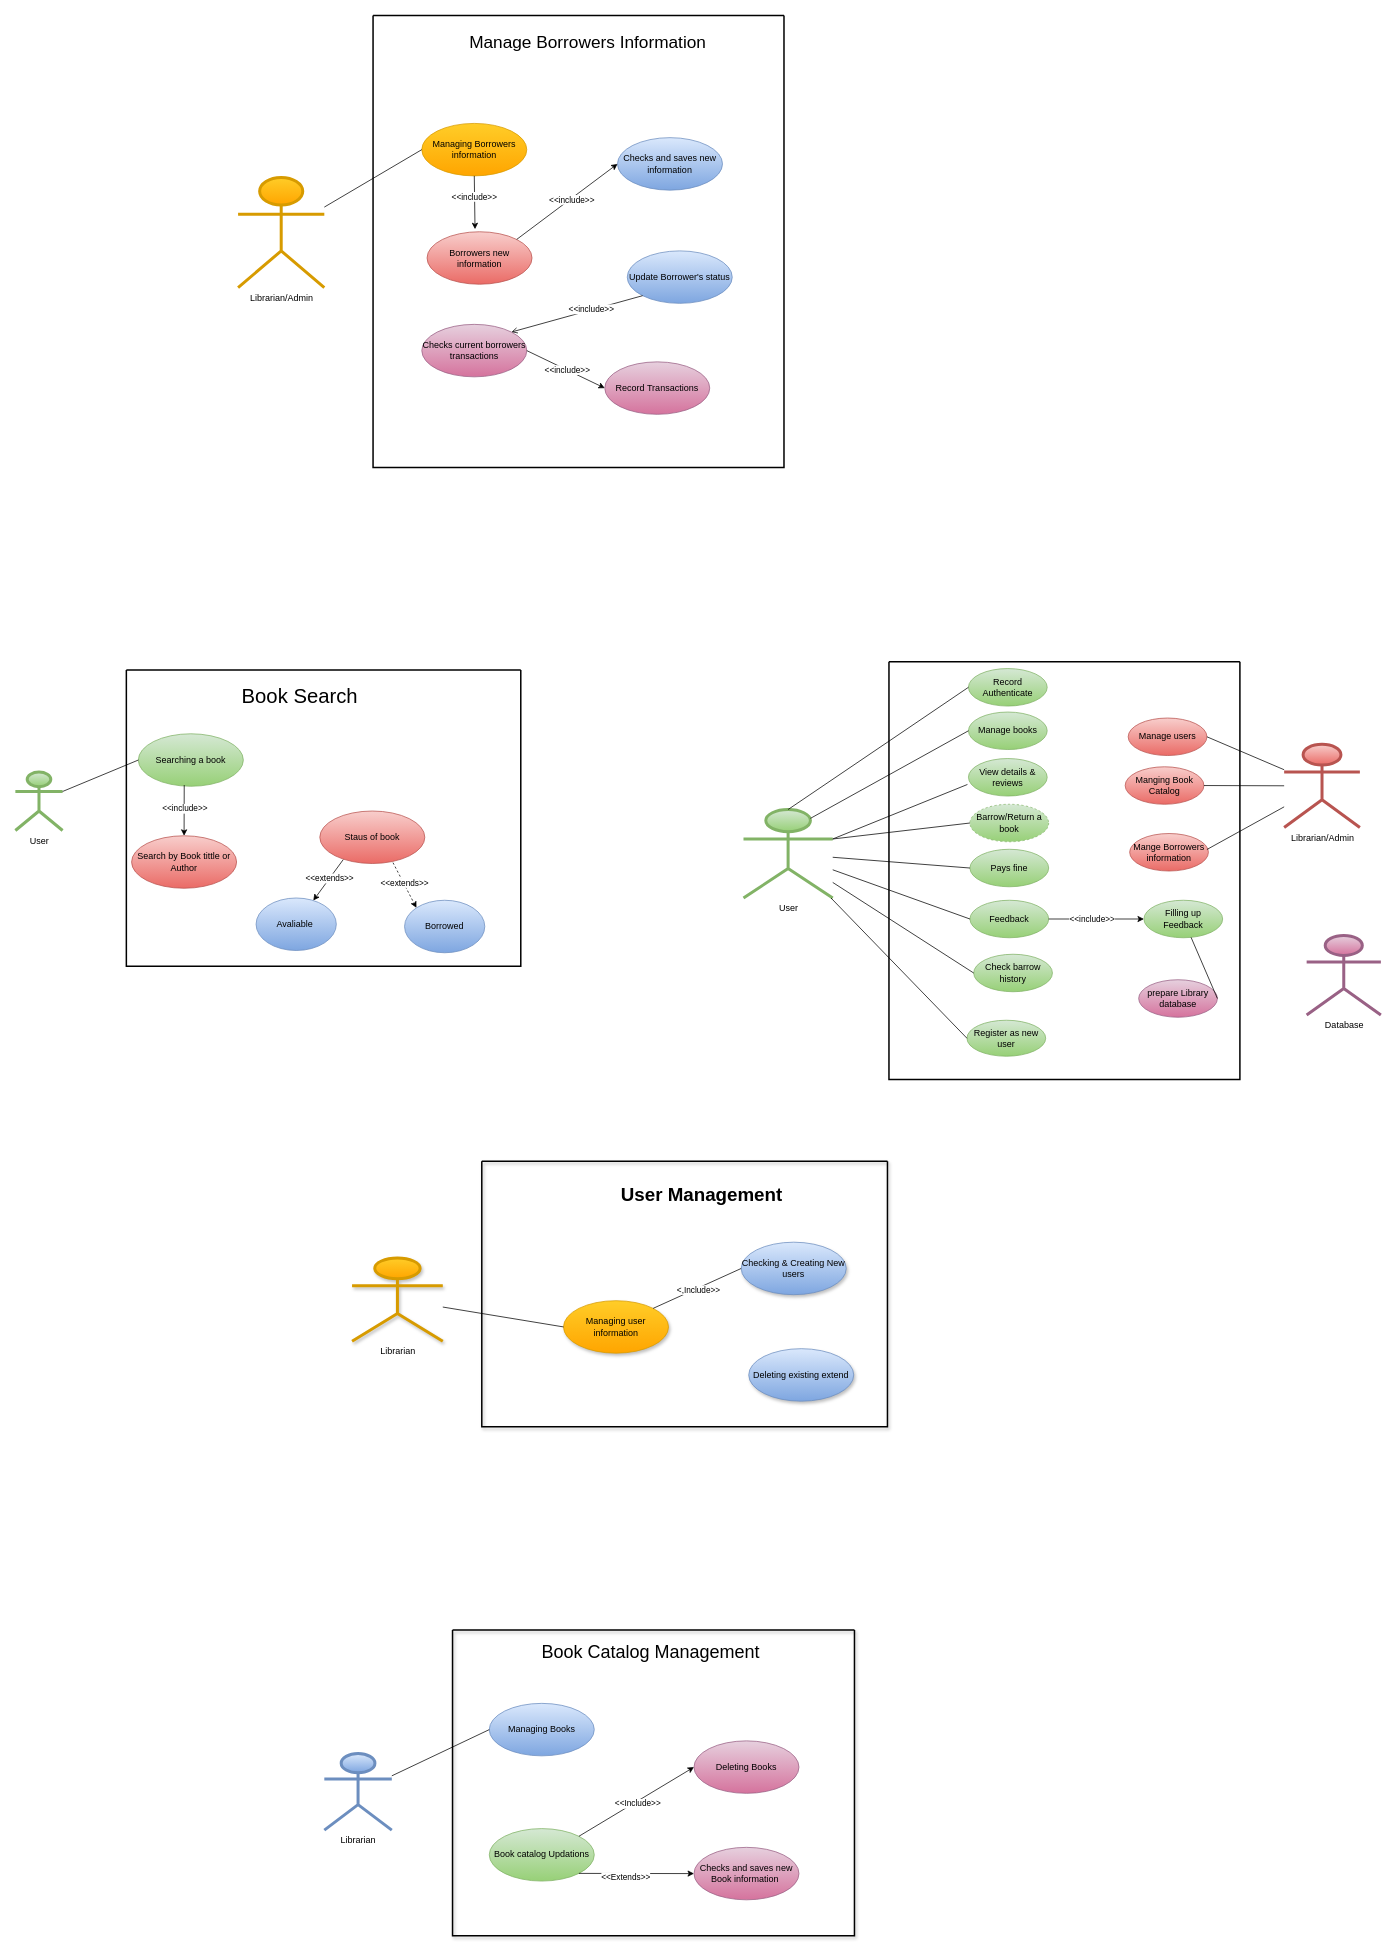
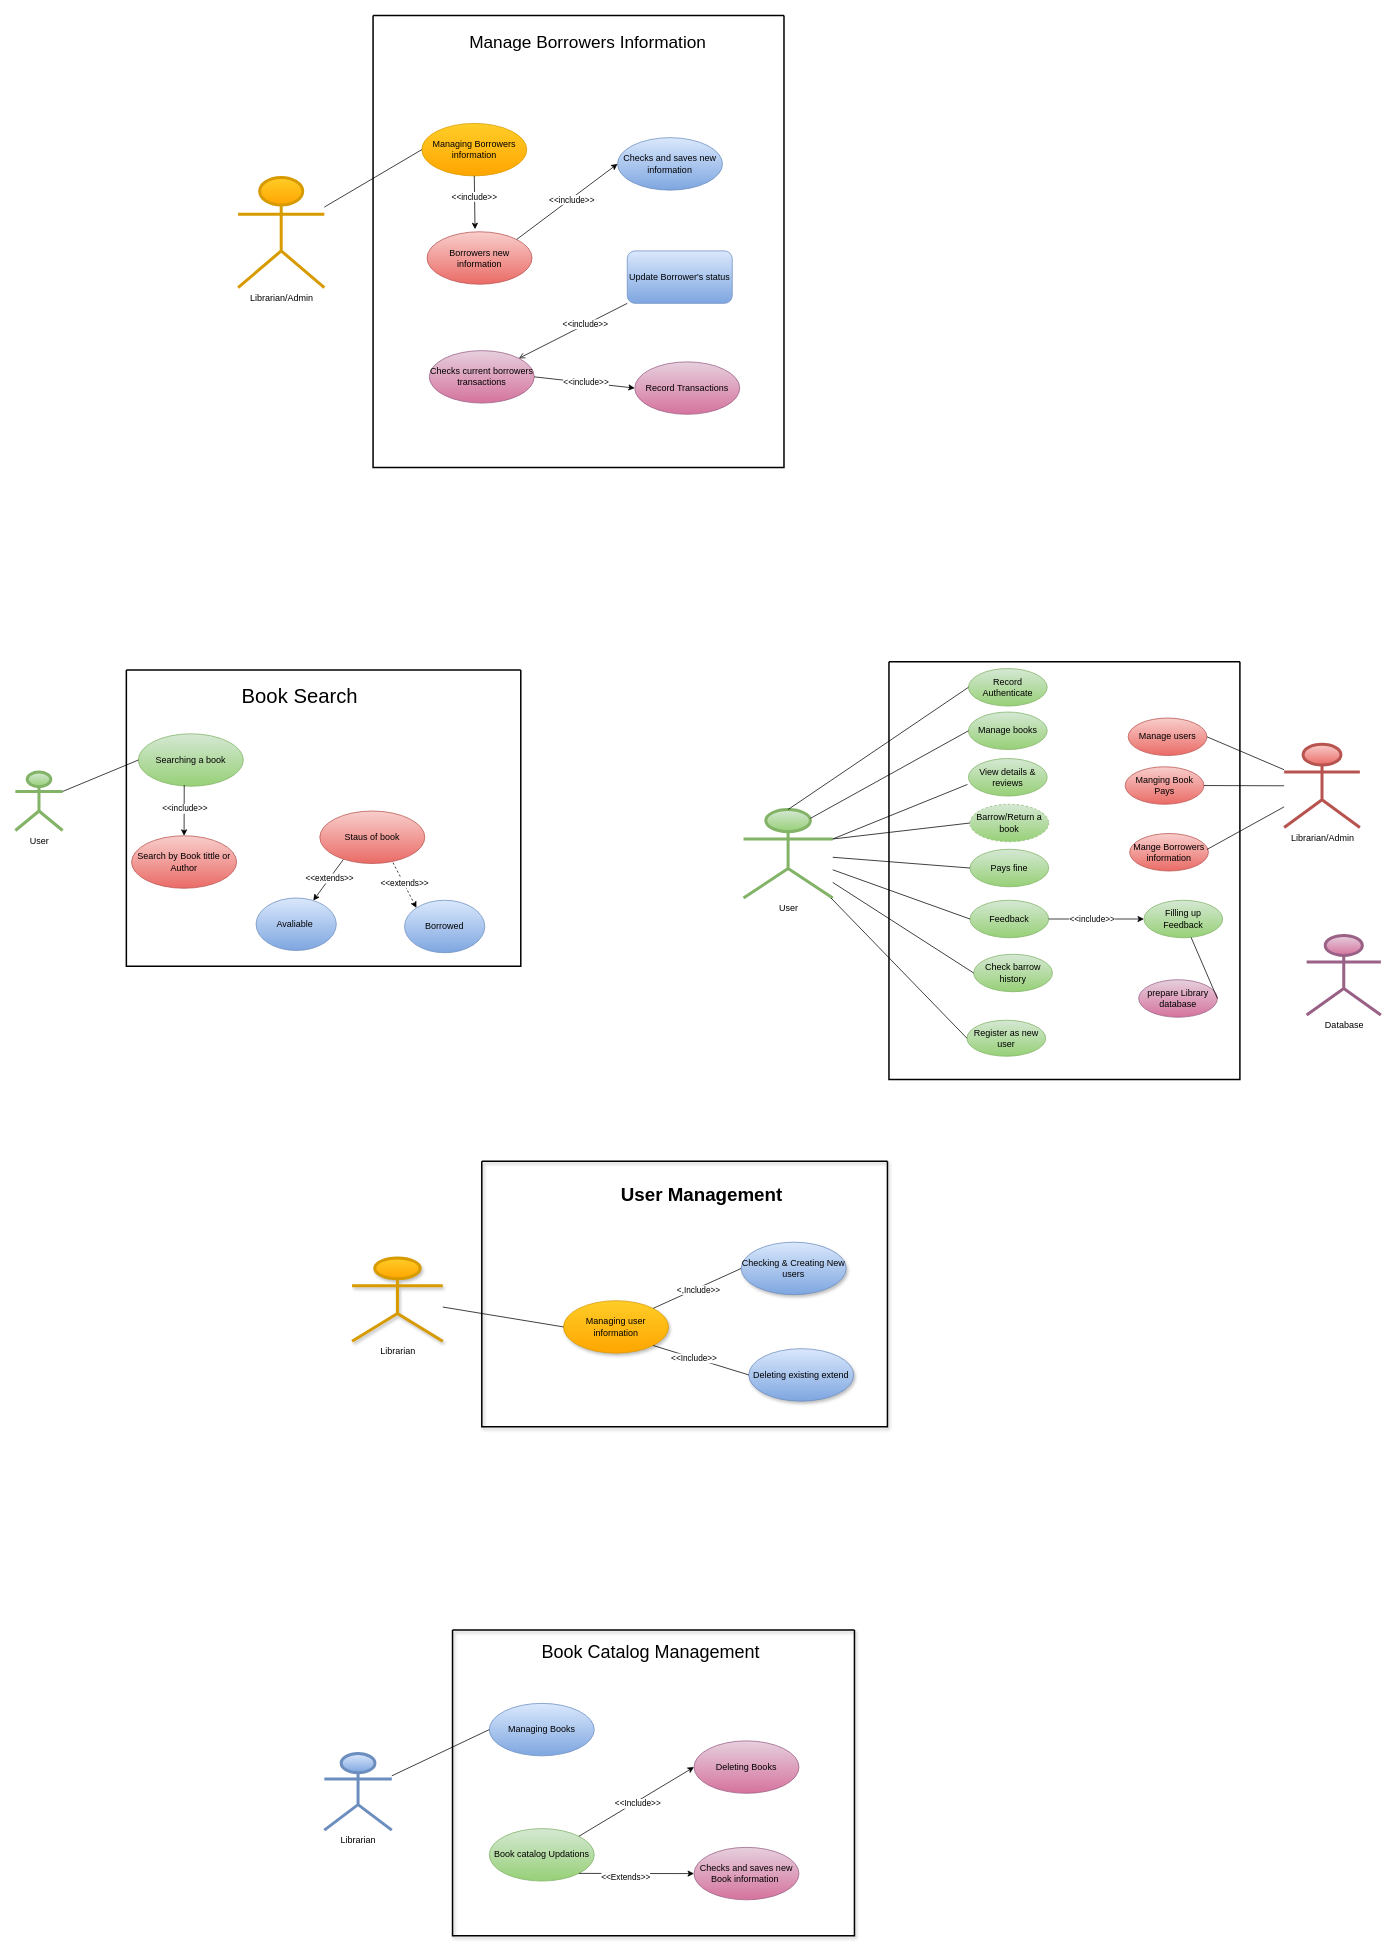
node "Update Borrower's status": shape ellipse -> rounded rectangle
node "Checks current borrowers transactions": moved (474, 351) -> (482, 377)
node "Record Transactions": moved (657, 388) -> (687, 388)
node "Manging Book Catalog": label "Manging Book Catalog" -> "Manging Book Pays"
edge "Managing user information" -- "Deleting existing extend": added, label "<<Include>>"
